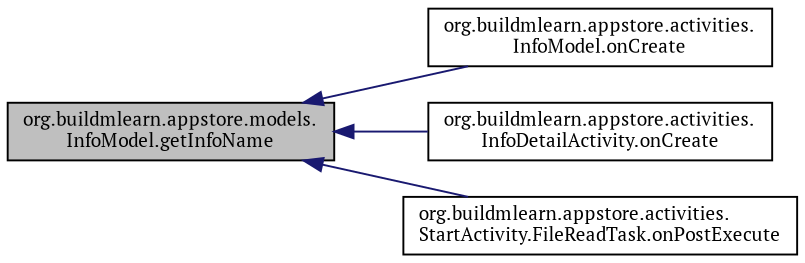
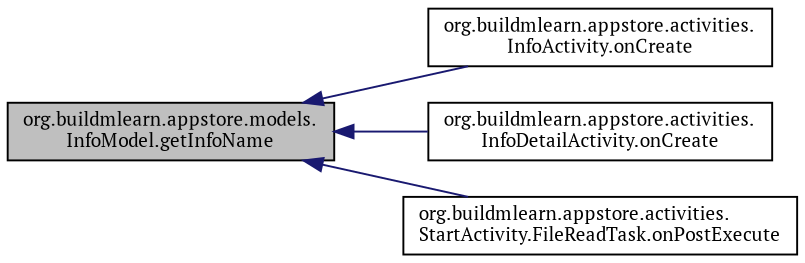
node "org.buildmlearn.appstore.activities. InfoModel.onCreate": label "org.buildmlearn.appstore.activities. InfoModel.onCreate" -> "org.buildmlearn.appstore.activities. InfoActivity.onCreate"
